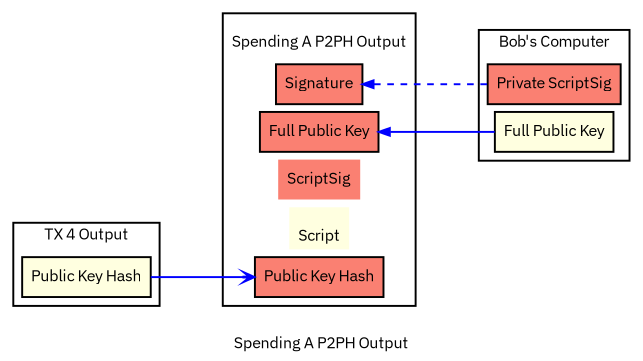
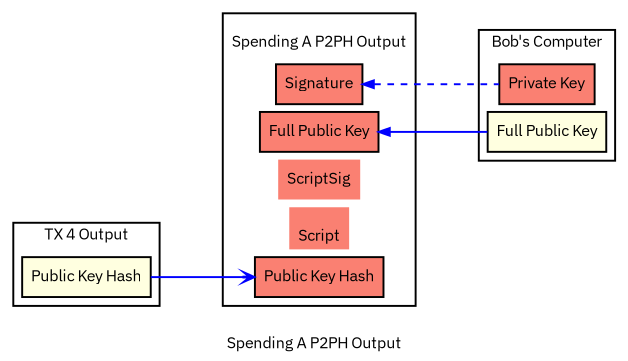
node "Private ScriptSig": label "Private ScriptSig" -> "Private Key"
node "Script": fillcolor lightyellow -> salmon
